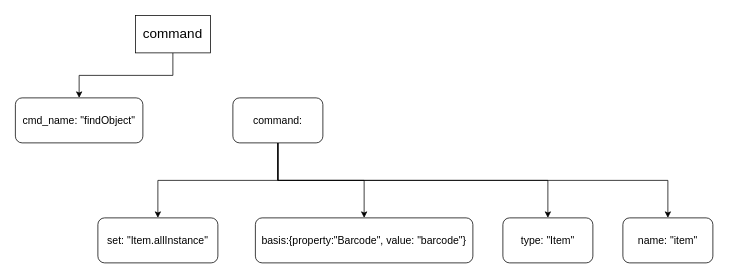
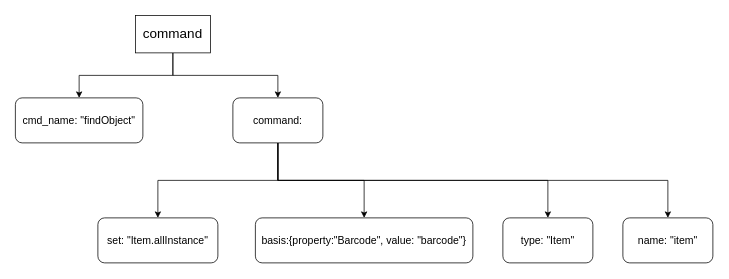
edge "command" -> "command:": added
